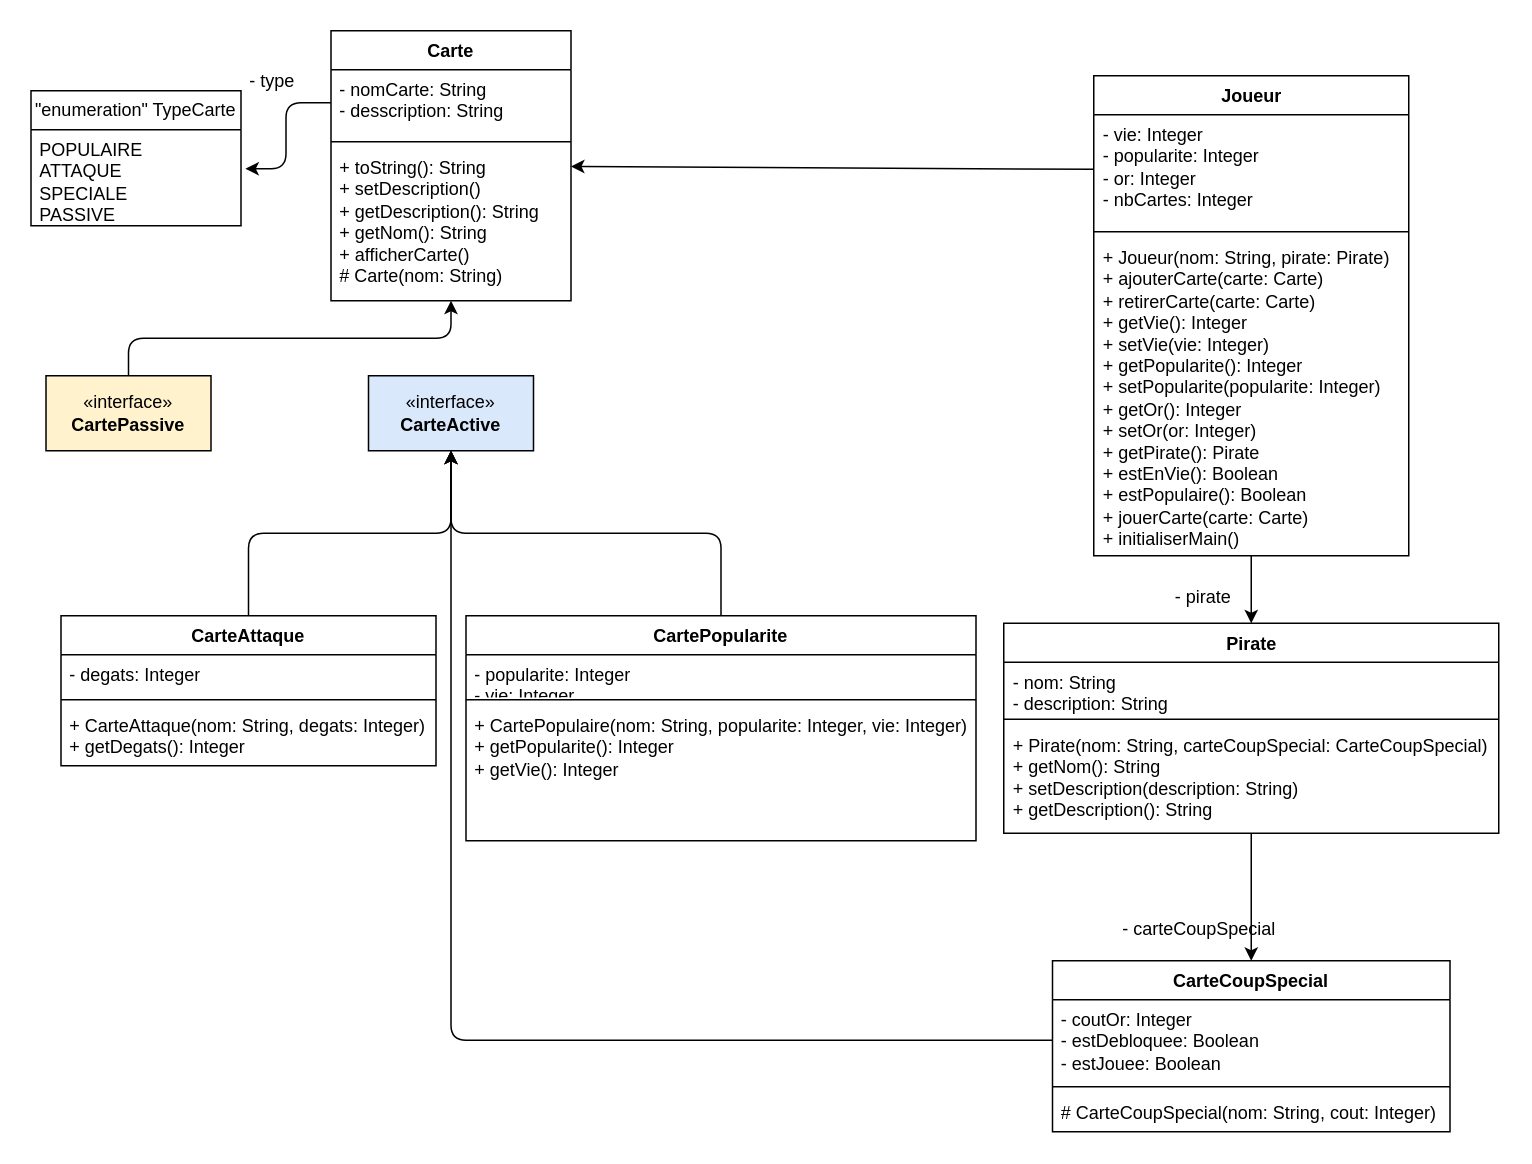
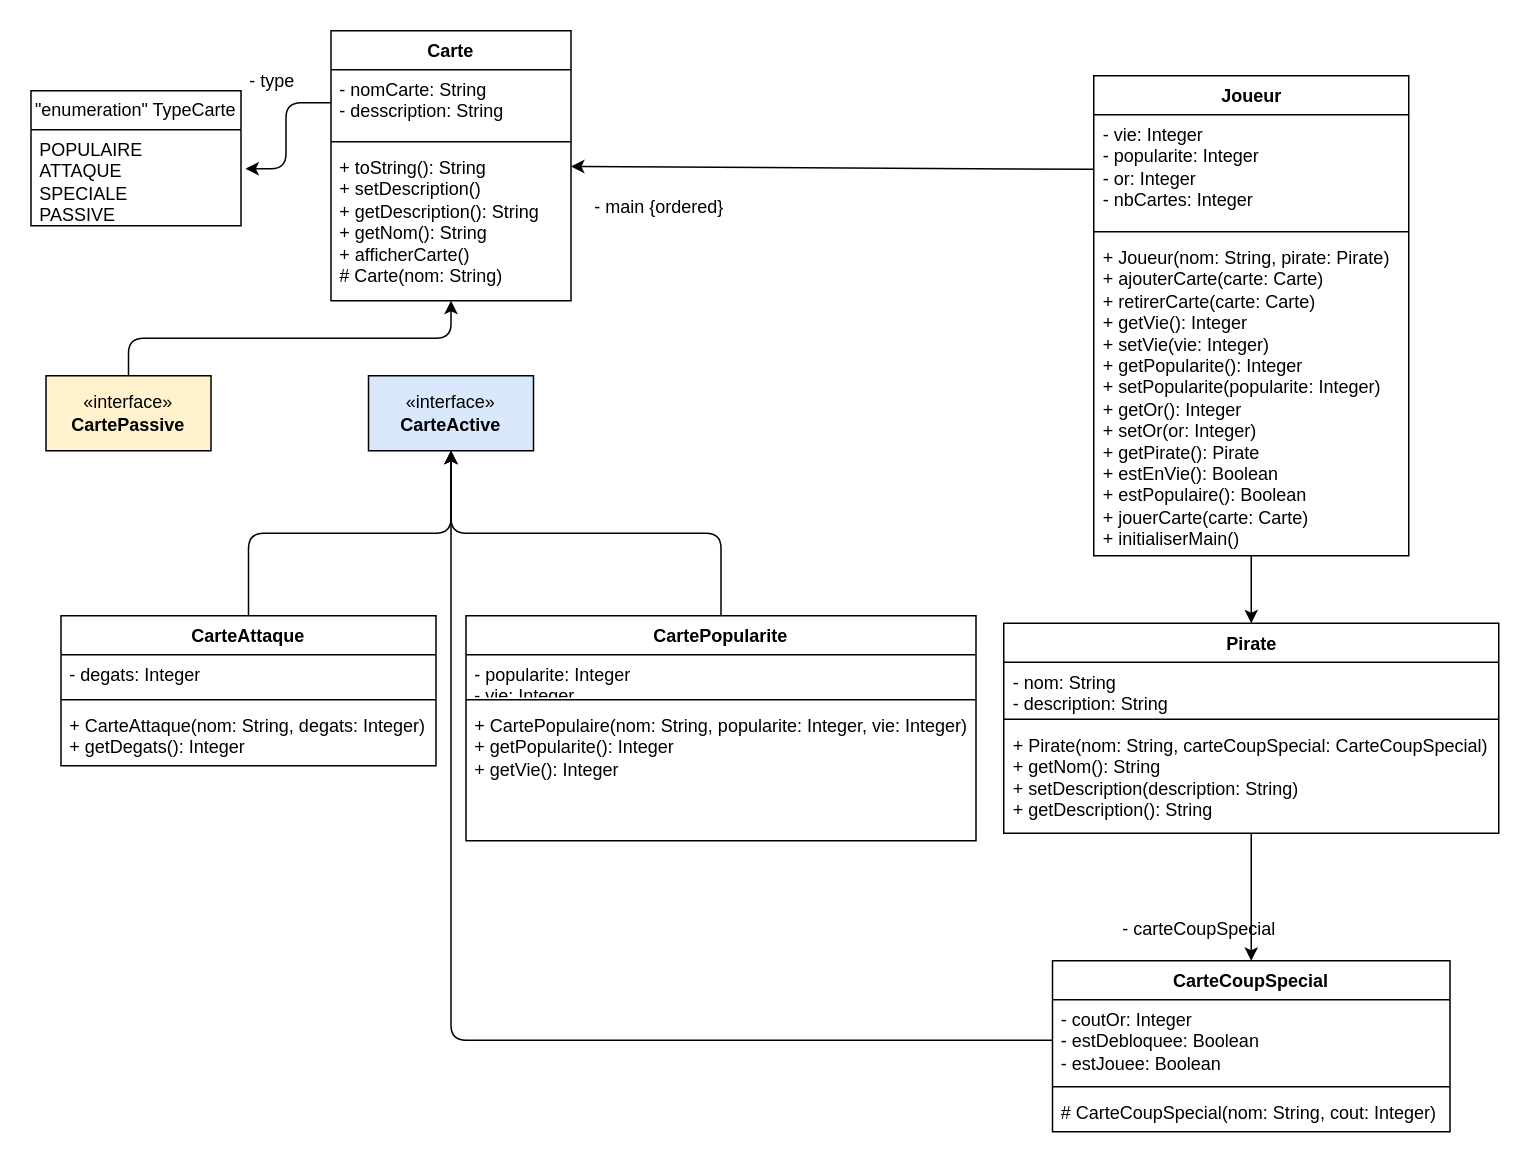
node "- main {ordered}": added
node "- pirate": removed
